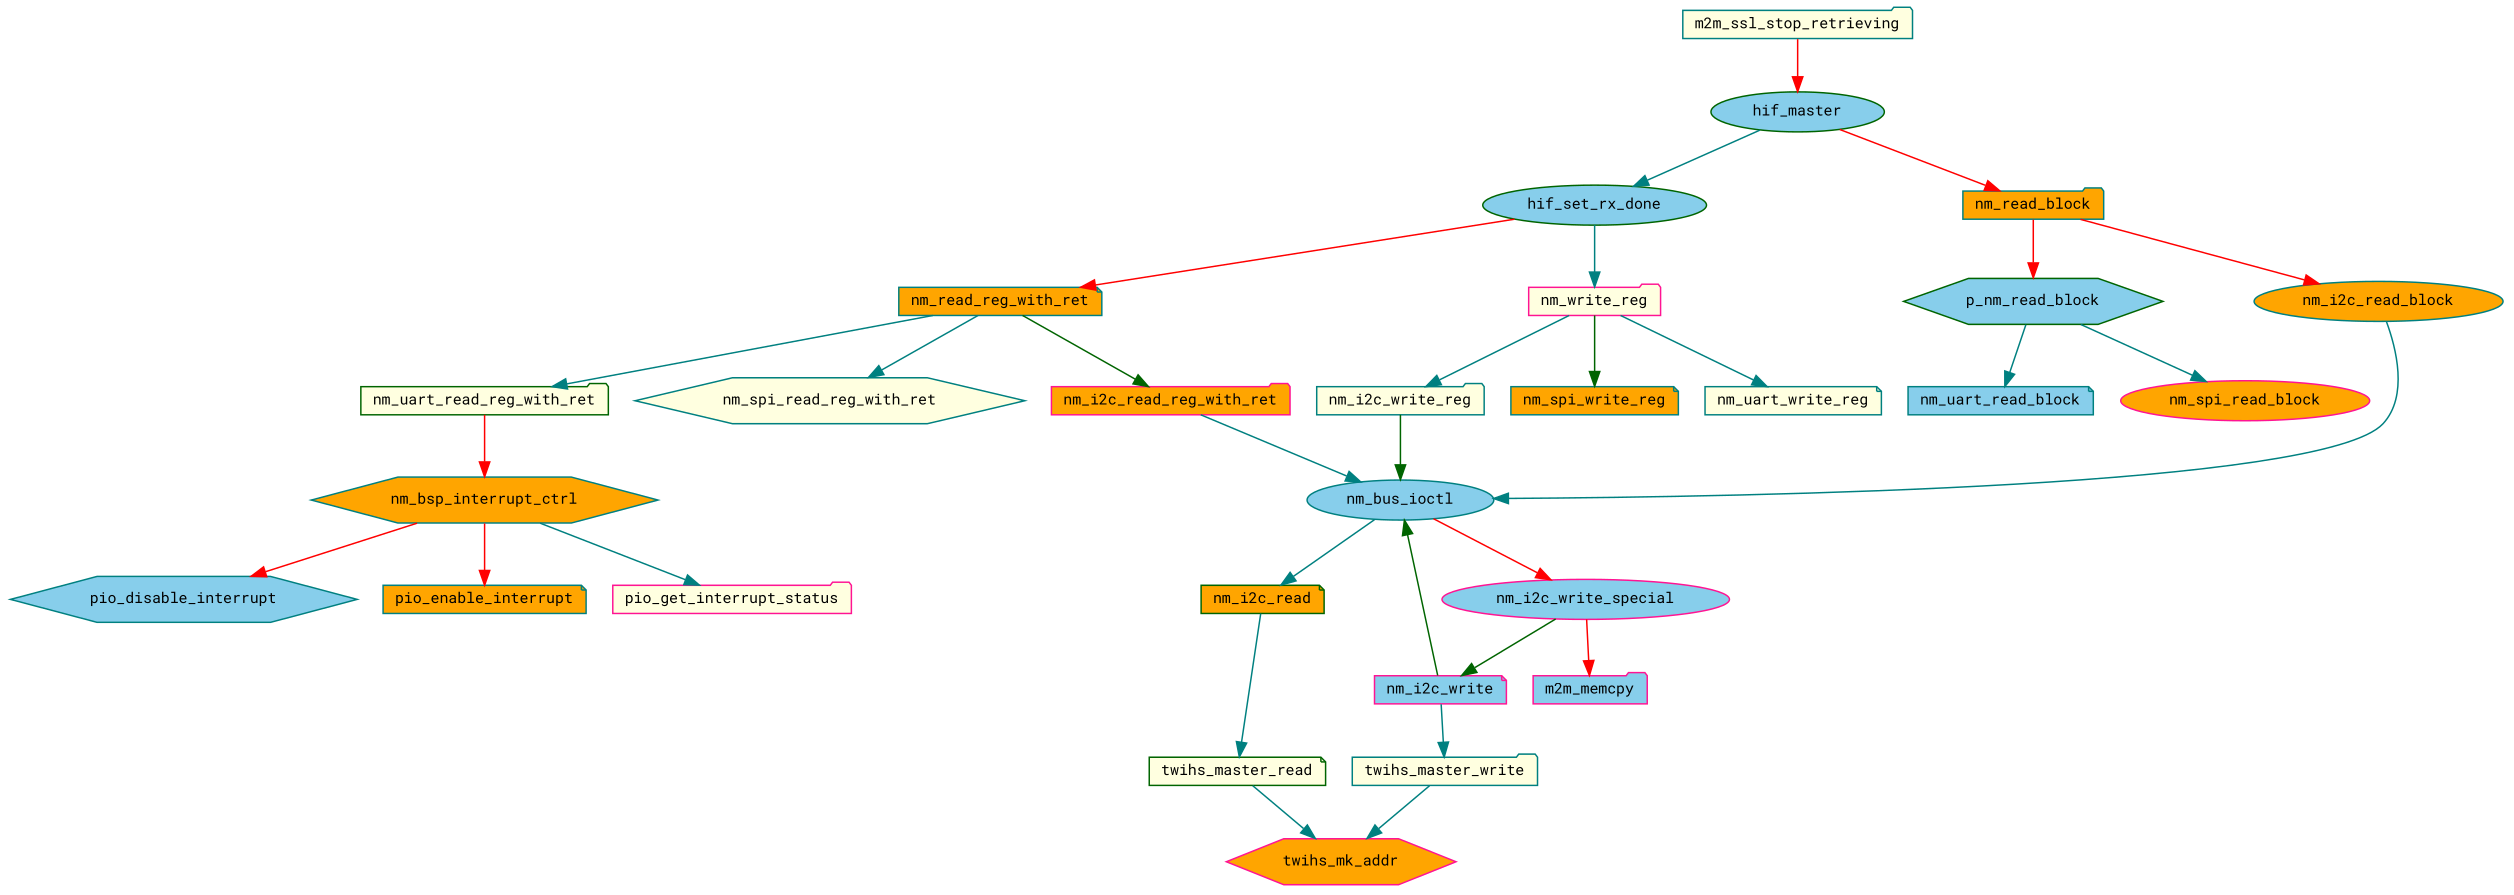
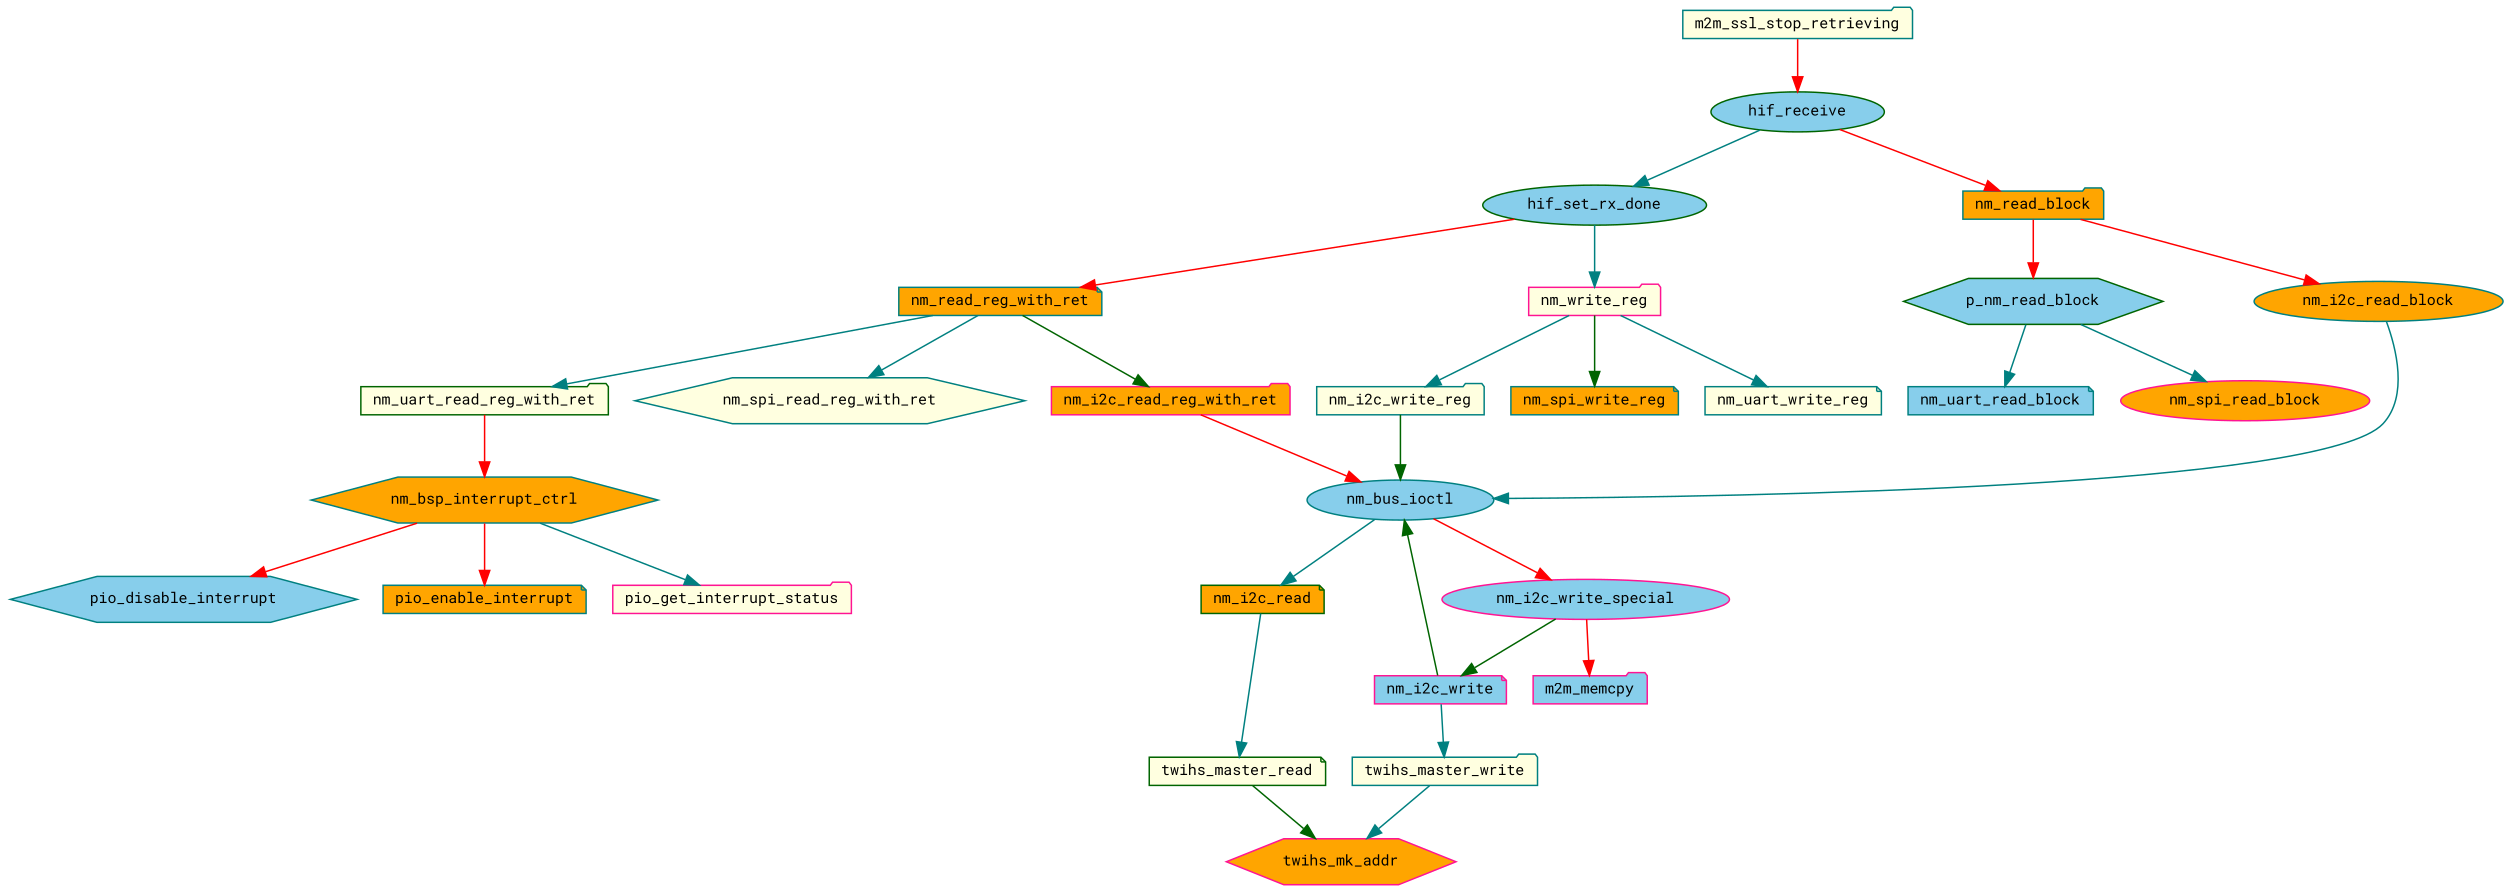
node "hif_master": label "hif_master" -> "hif_receive"
edge "nm_i2c_read_reg_with_ret" -> "nm_bus_ioctl": color teal -> red
edge "twihs_master_read" -> "twihs_mk_addr": color teal -> darkgreen
